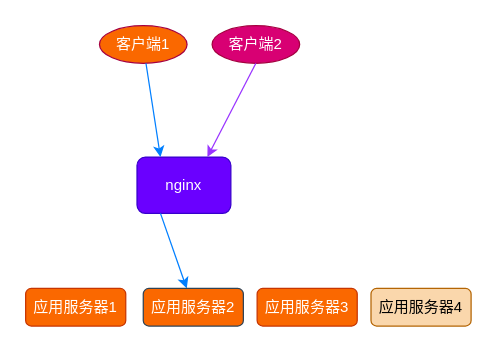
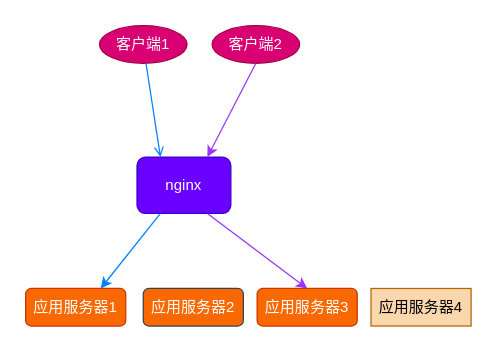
node "客户端1": fillcolor #fa6800 -> #d80073
edge "客户端1" -> "nginx": arrowhead classic -> open
edge "nginx" -> "应用服务器2": now "nginx" -> "应用服务器1"
edge "nginx" -> "应用服务器3": added
node "应用服务器4": shape rounded rectangle -> rectangle
